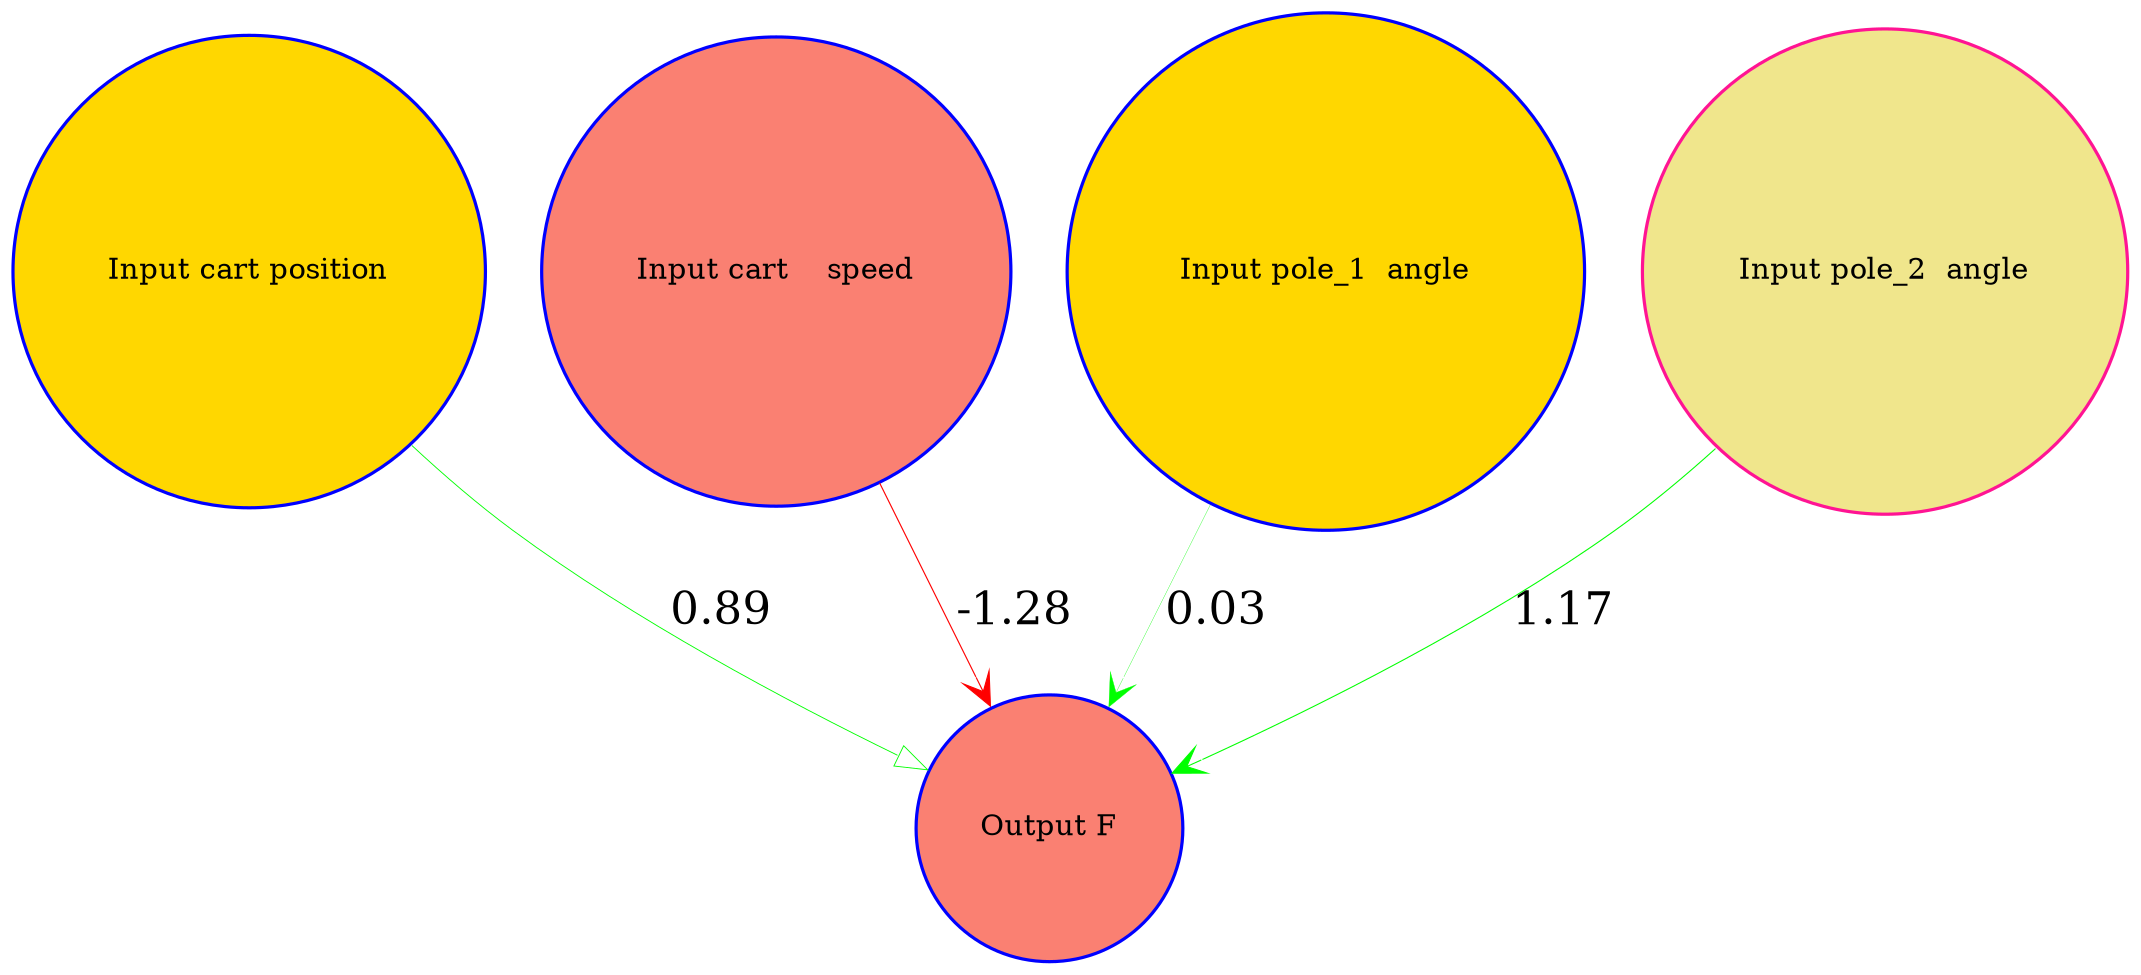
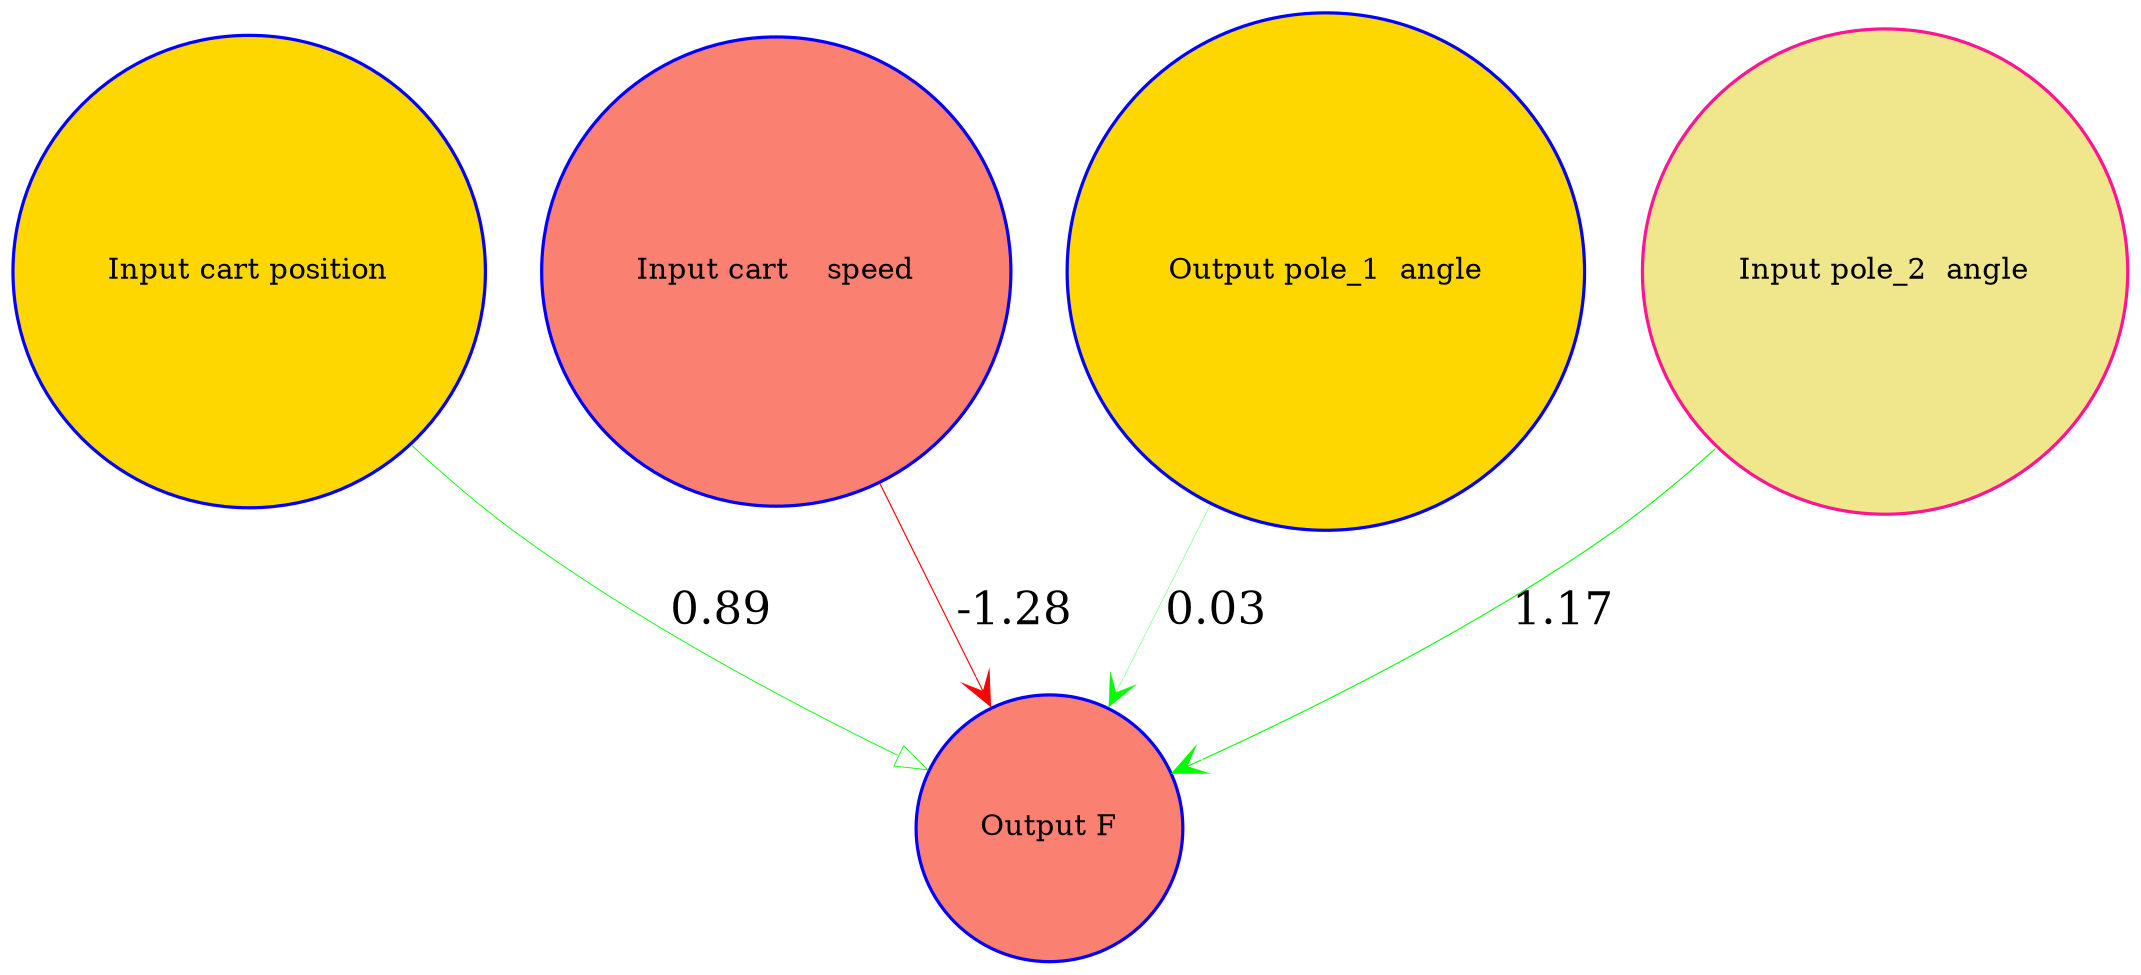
node "Input pole_1  angle": label "Input pole_1  angle" -> "Output pole_1  angle"
